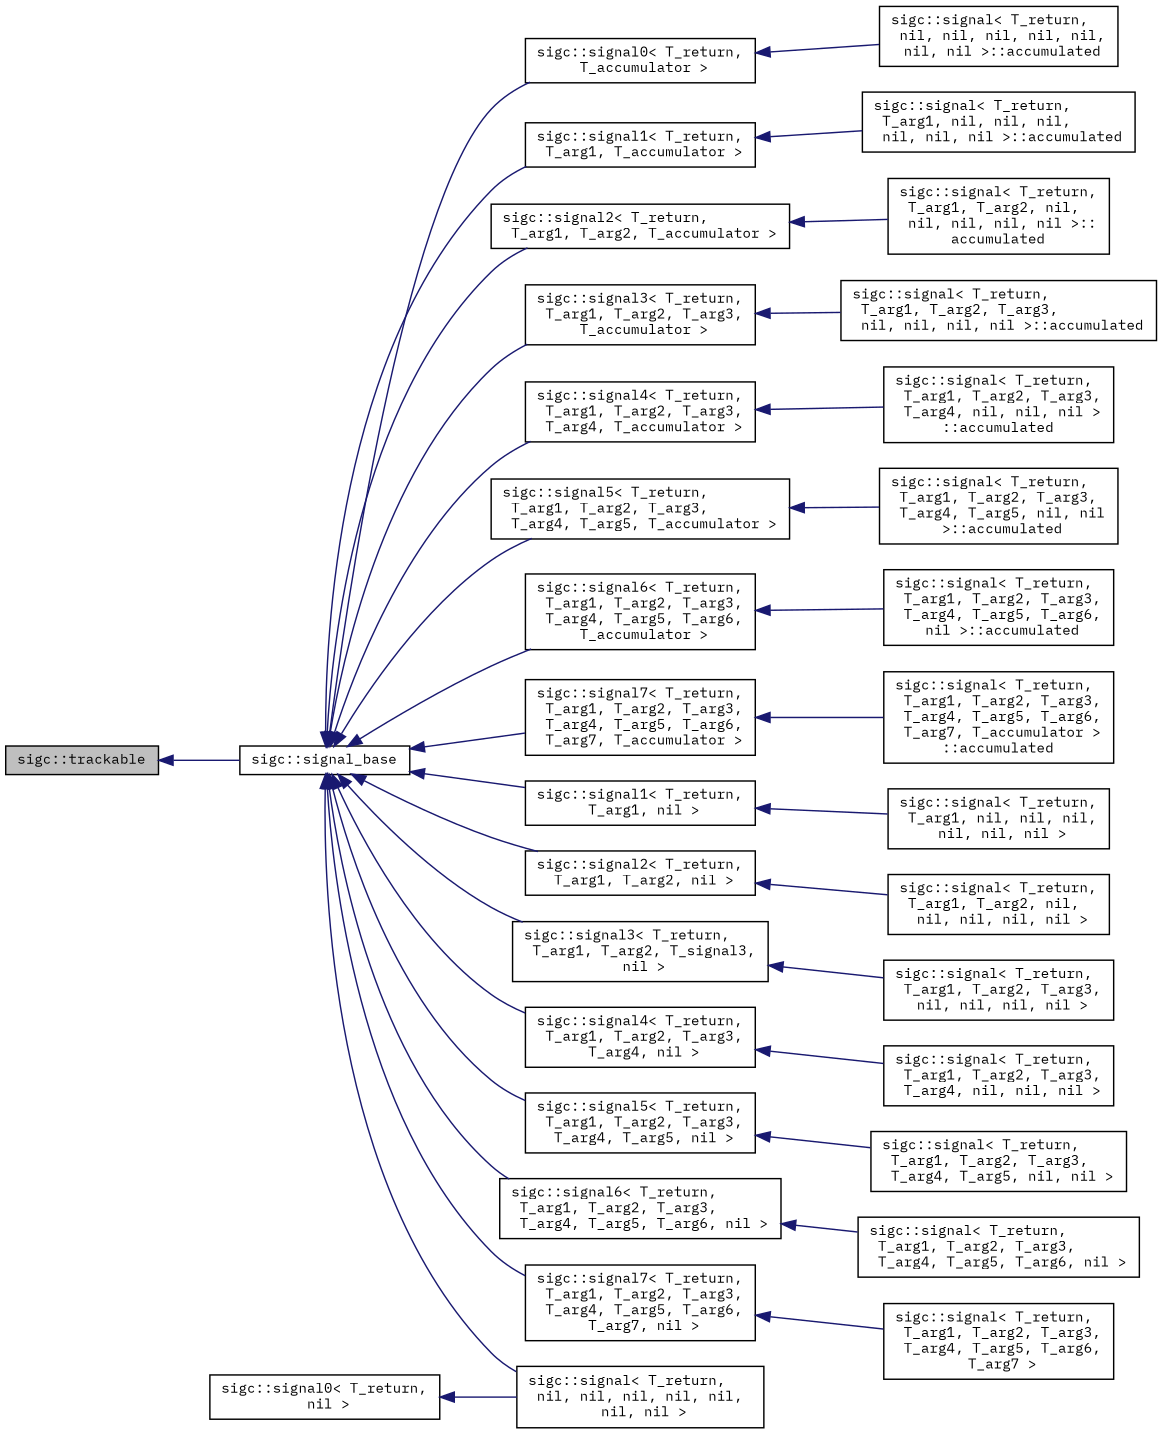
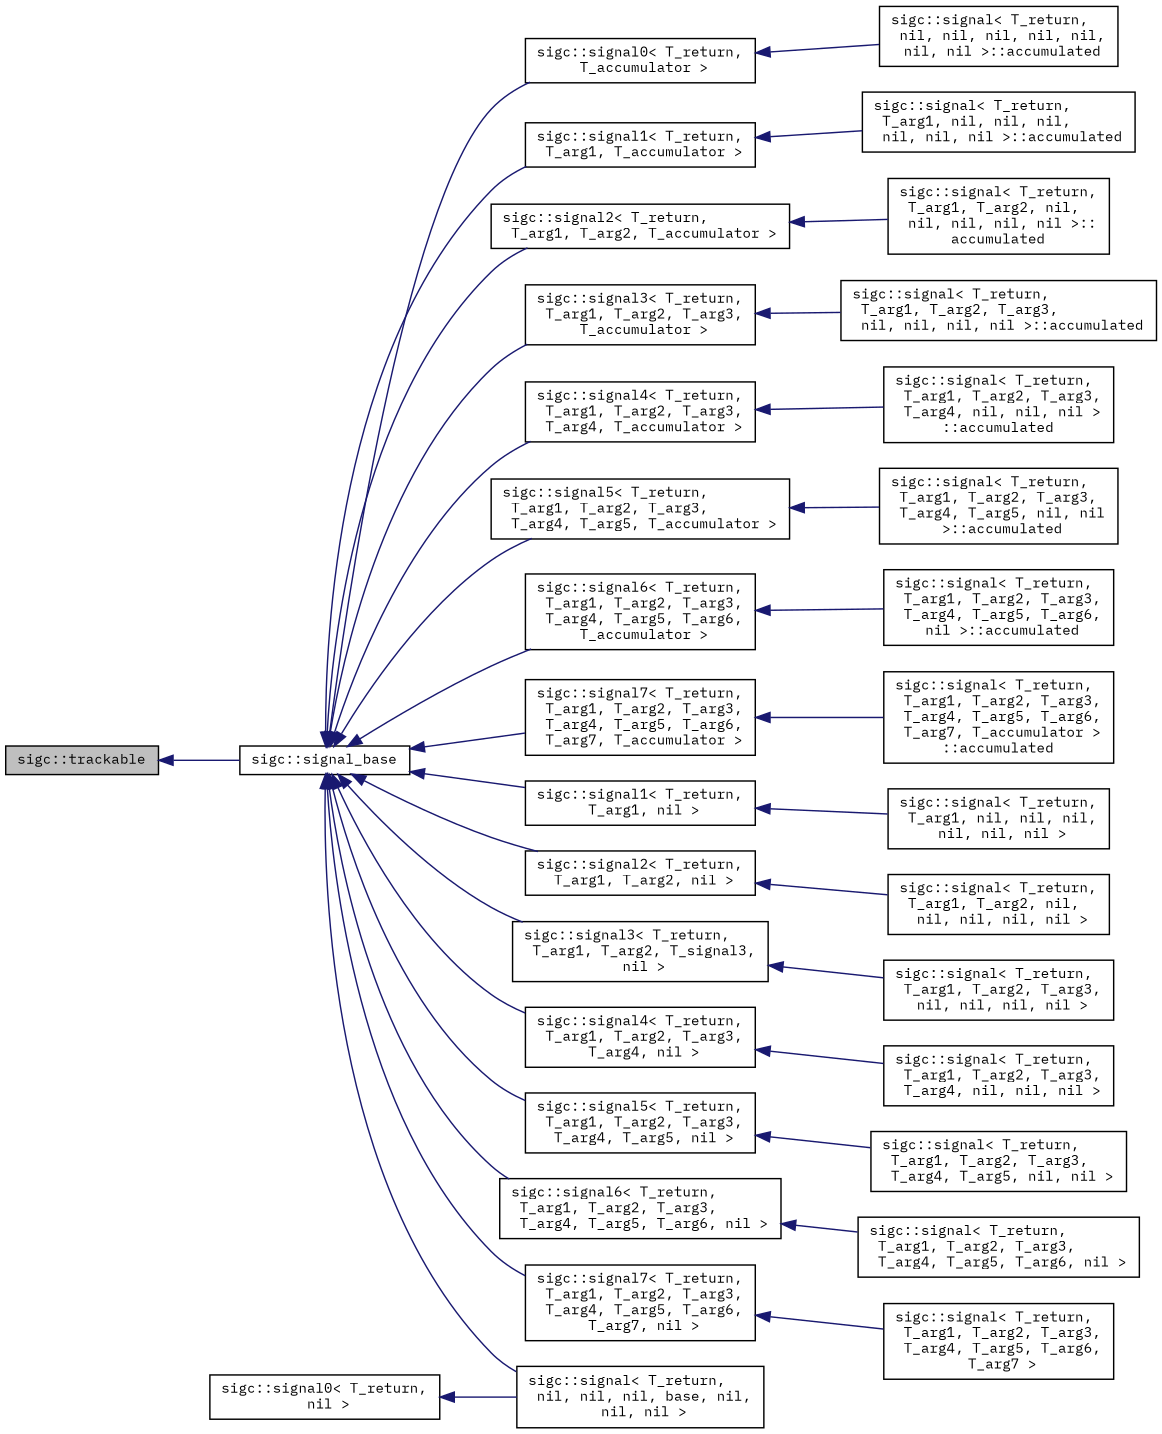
node "sigc::signal< T_return, nil, nil, nil, nil, nil, nil, nil >": label "sigc::signal< T_return, nil, nil, nil, nil, nil, nil, nil >" -> "sigc::signal< T_return, nil, nil, nil, base, nil, nil, nil >"
